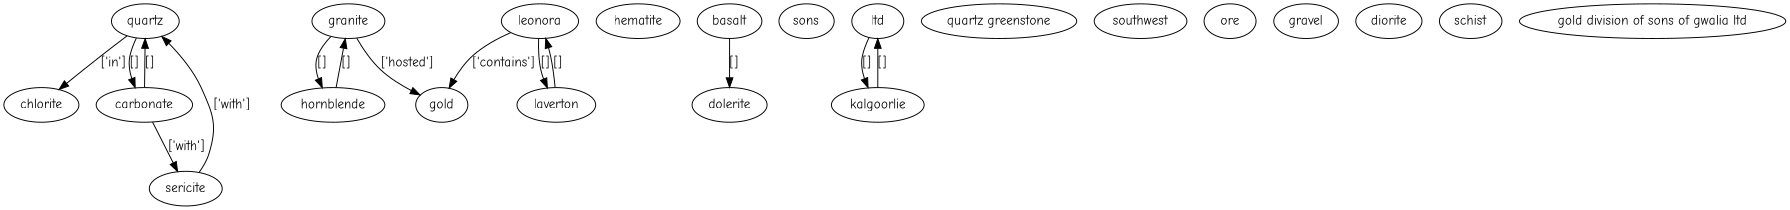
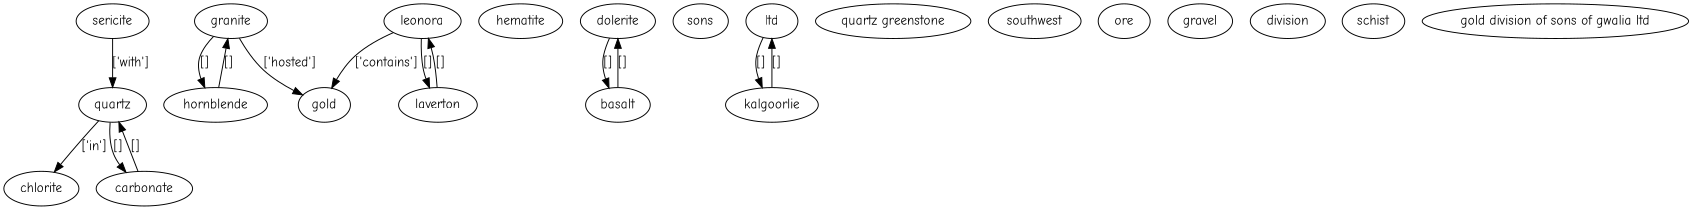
node "diorite": label "diorite" -> "division"
edge "dolerite" -> "basalt": added, label "[]"
edge "carbonate" -> "sericite": removed, label "['with']"
